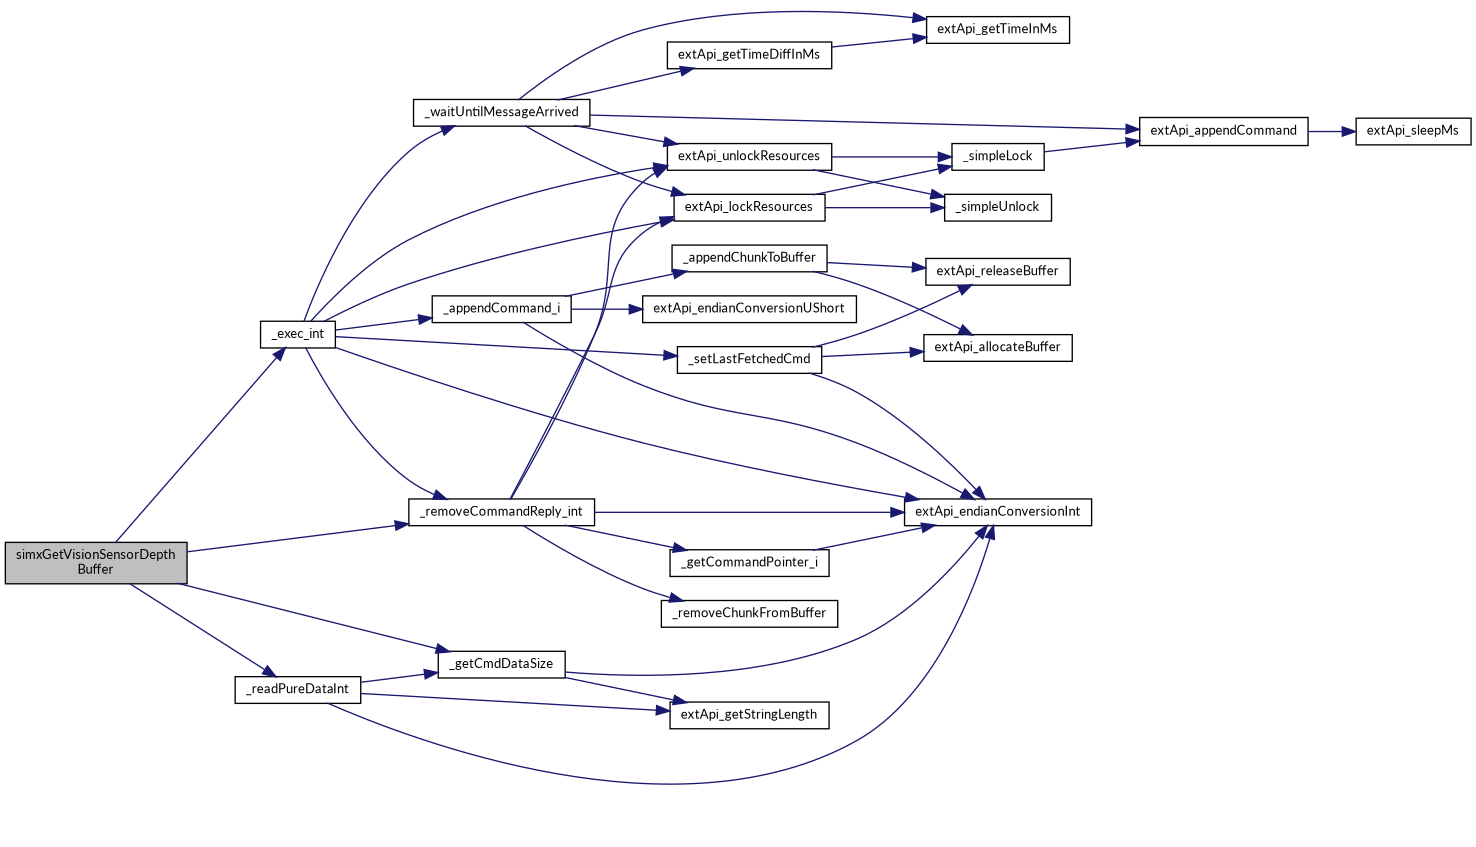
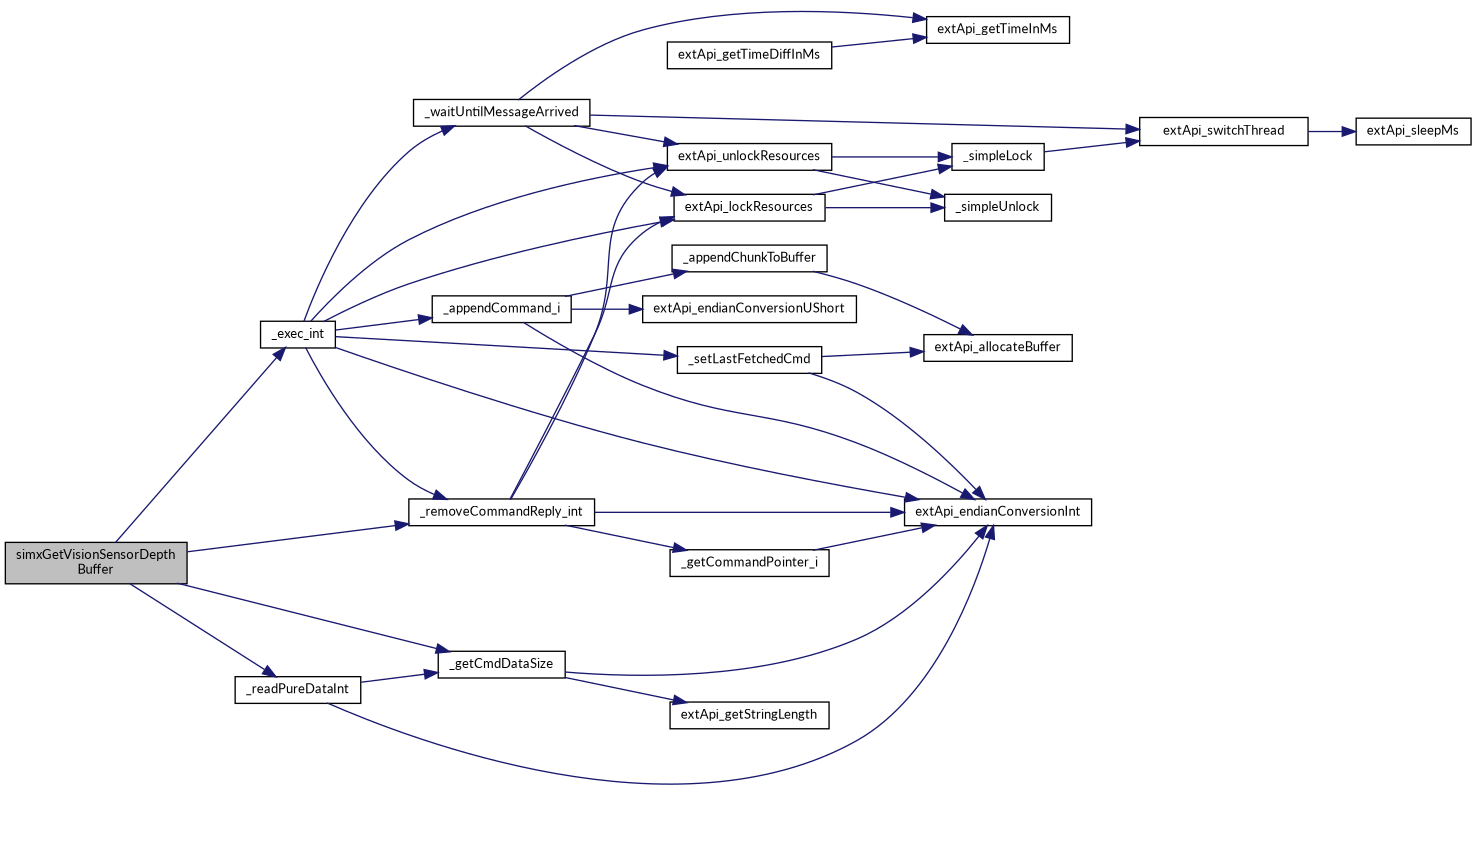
edge "_waitUntilMessageArrived" -> "extApi_getTimeDiffInMs": removed
node "extApi_appendCommand": label "extApi_appendCommand" -> "extApi_switchThread"
node "extApi_releaseBuffer": removed
node "_removeChunkFromBuffer": removed
edge "_readPureDataInt" -> "extApi_getStringLength": removed
